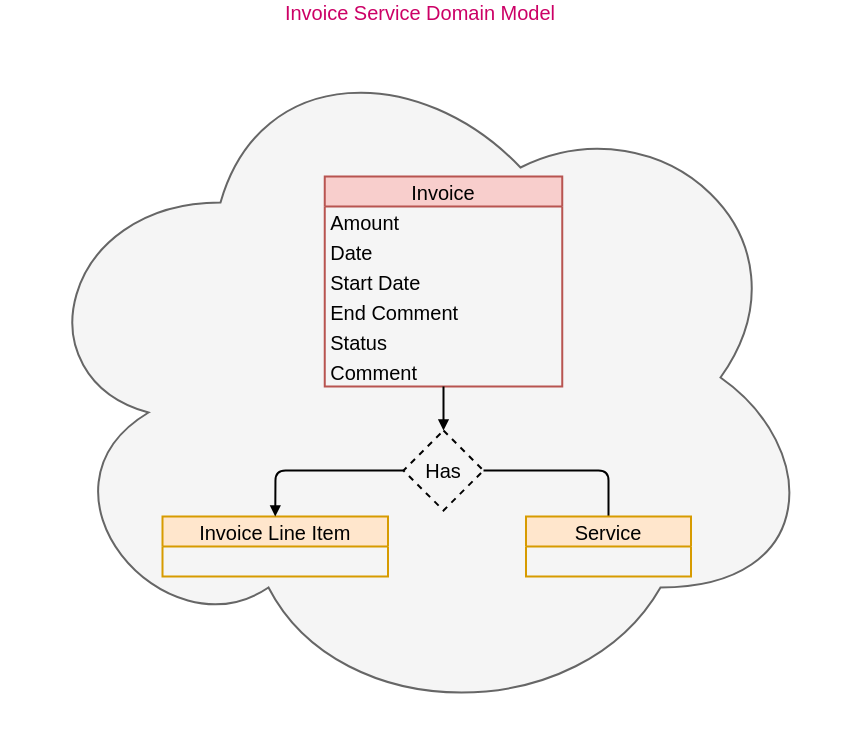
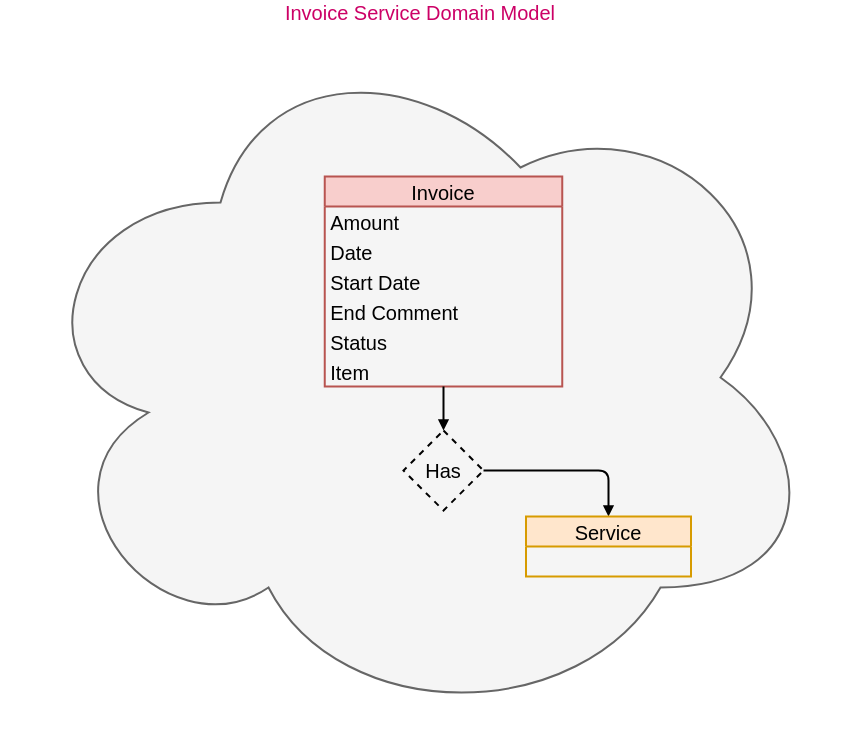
node "Comment": label "Comment" -> "Item"
edge "Has" -> "Invoice Line Item": removed
edge "Has" -- "Service": arrowhead none -> block
node "Invoice Line Item": removed
